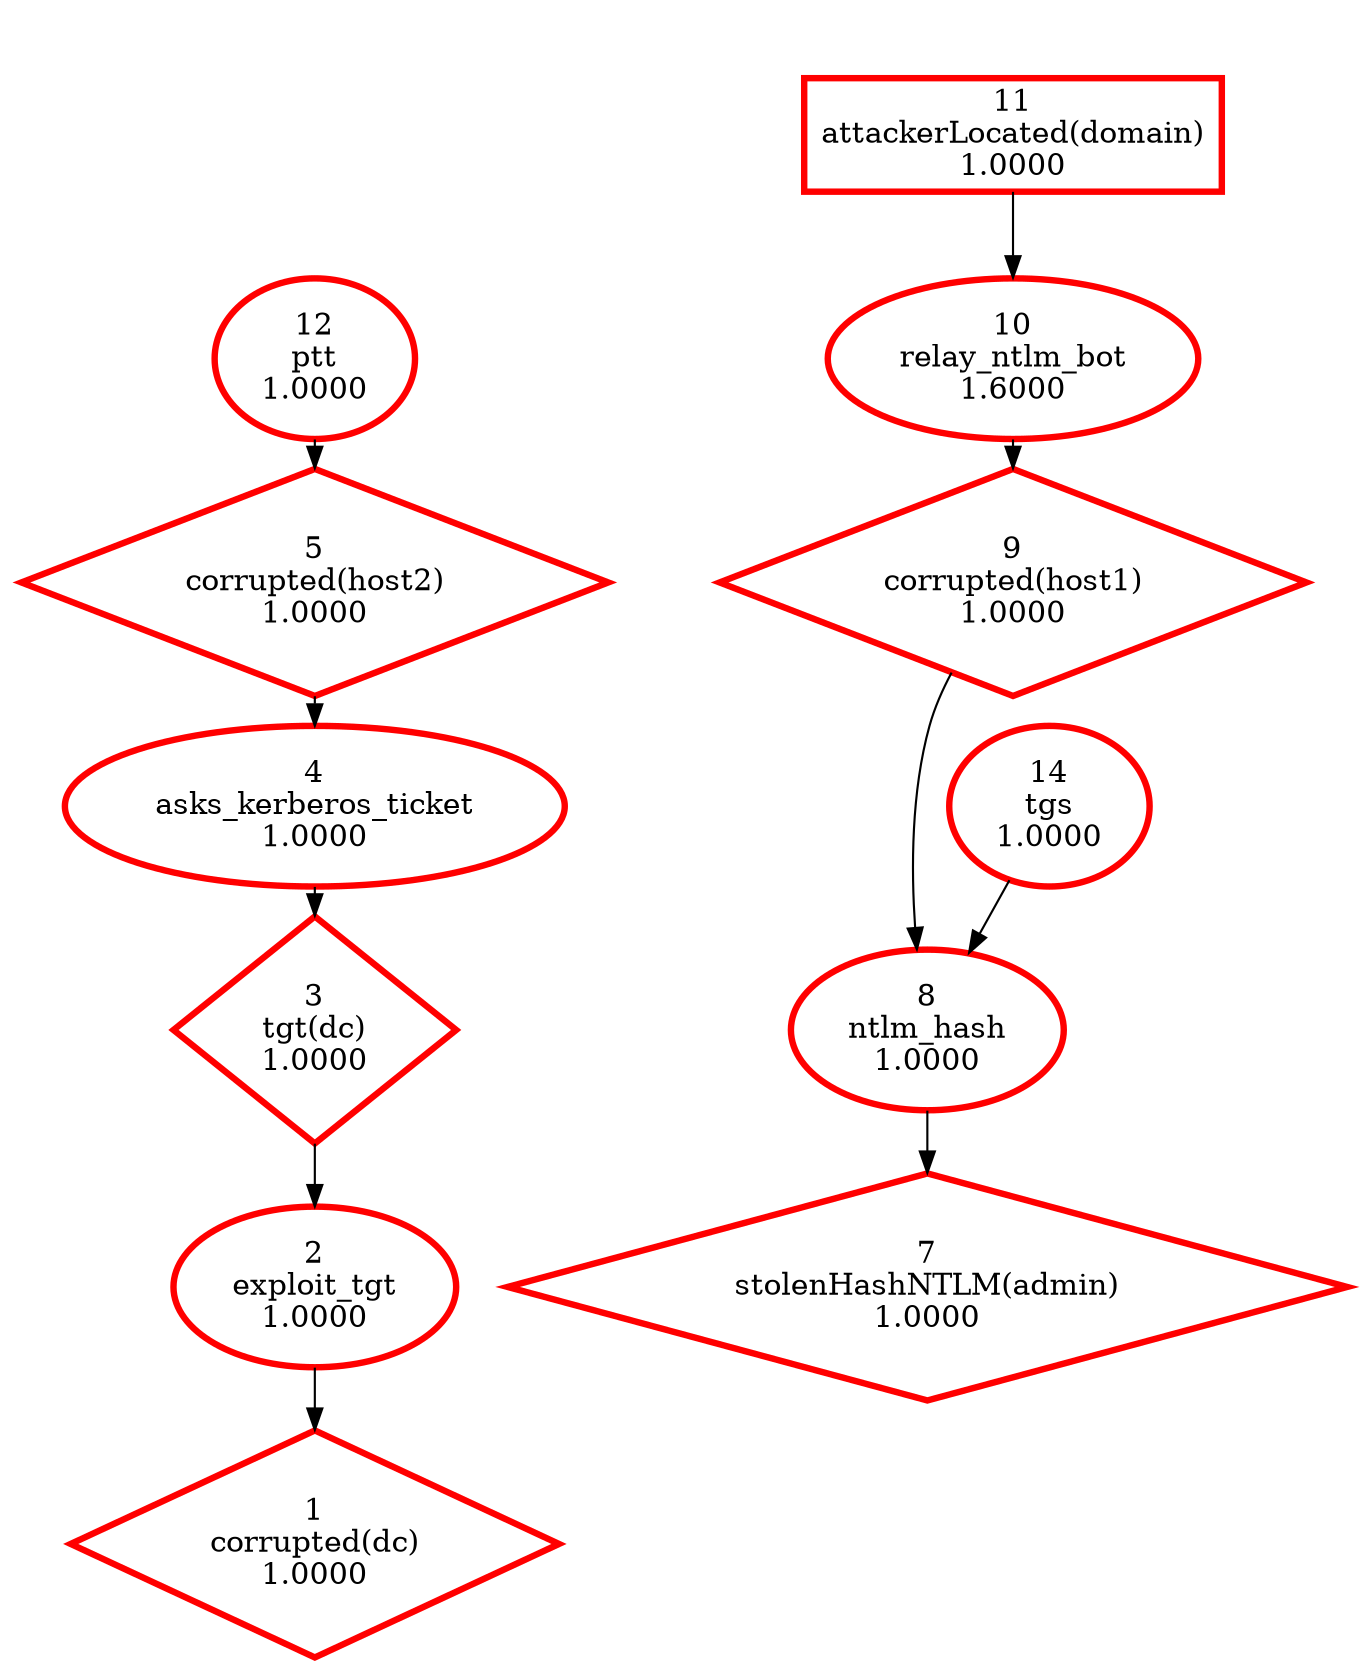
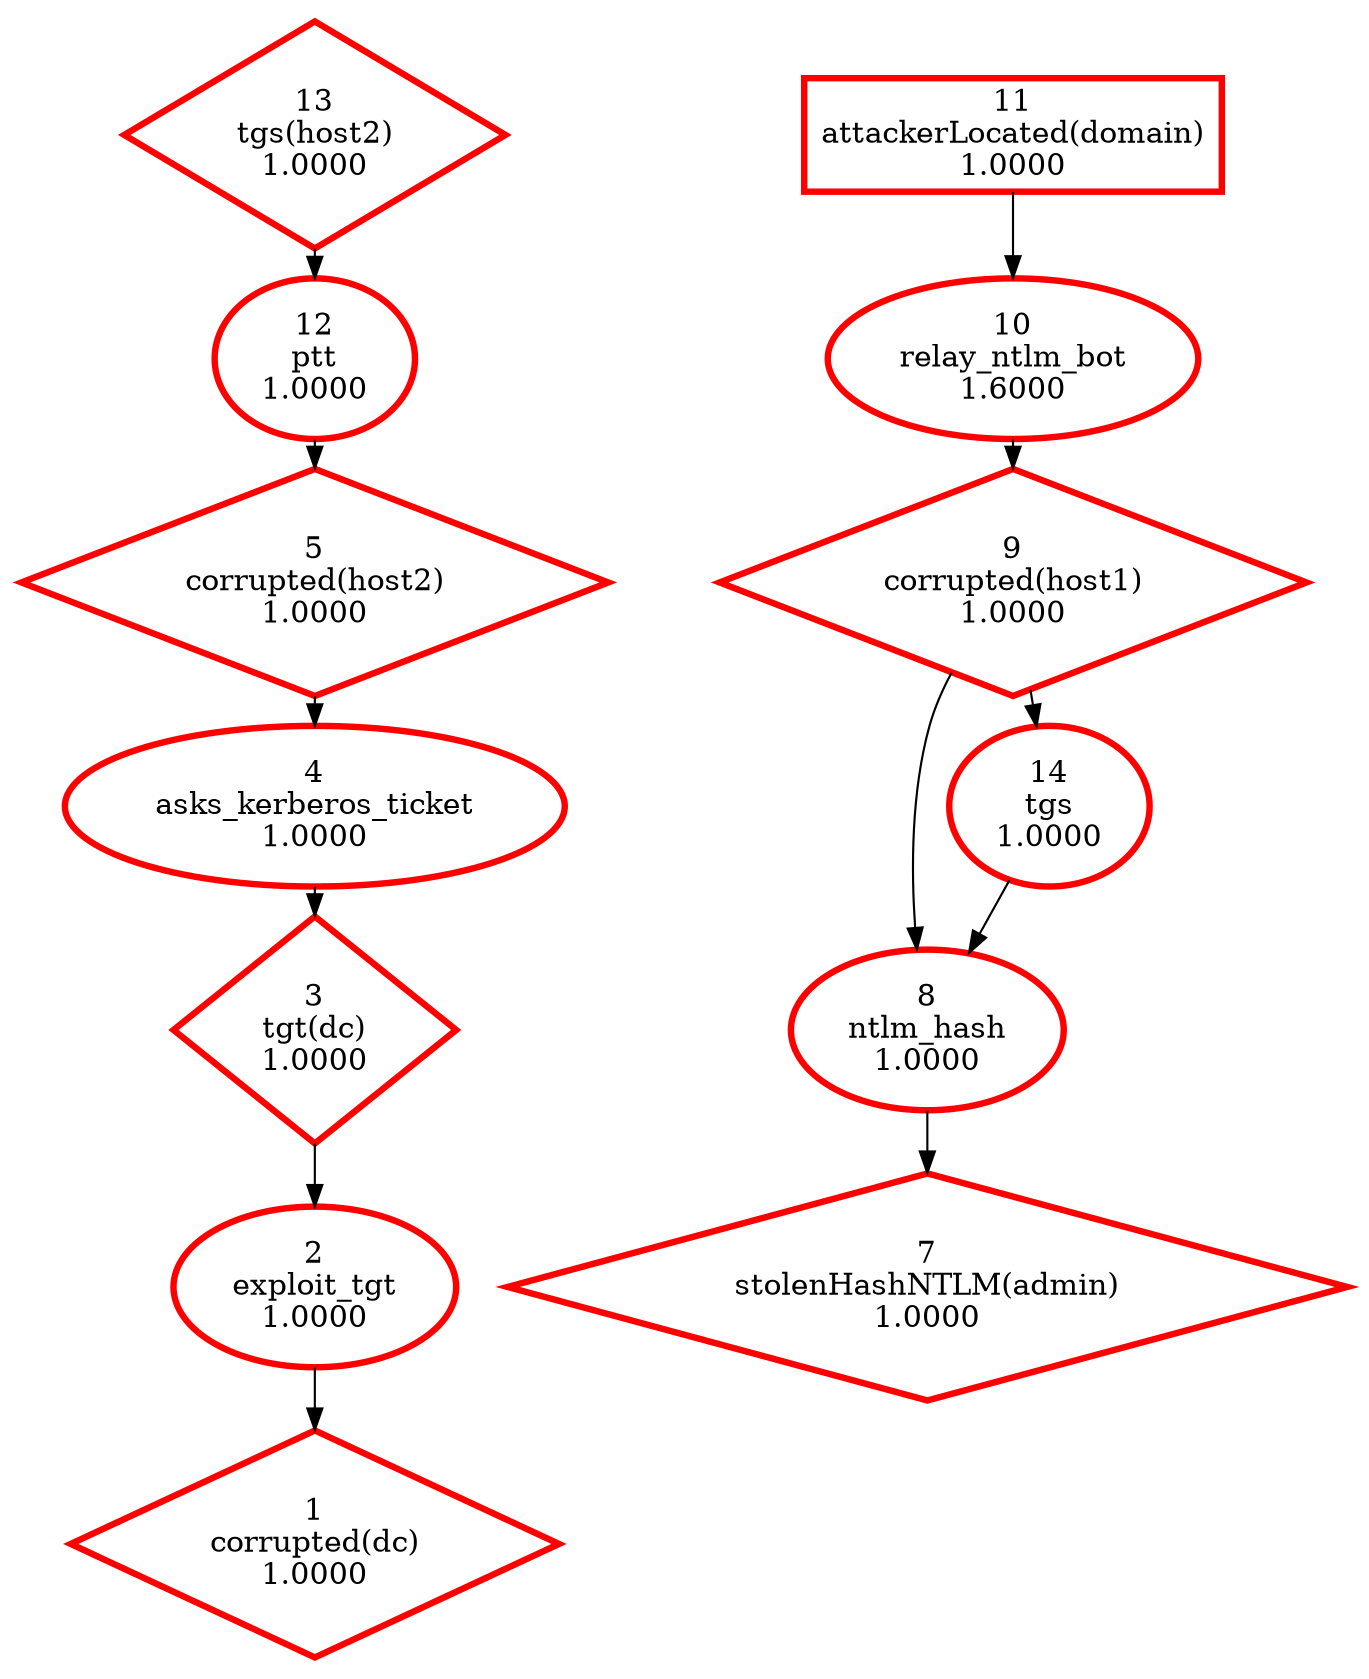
node "13 tgs(host2) 1.0000": added
edge "9 corrupted(host1) 1.0000" -> "14 tgs 1.0000": added
